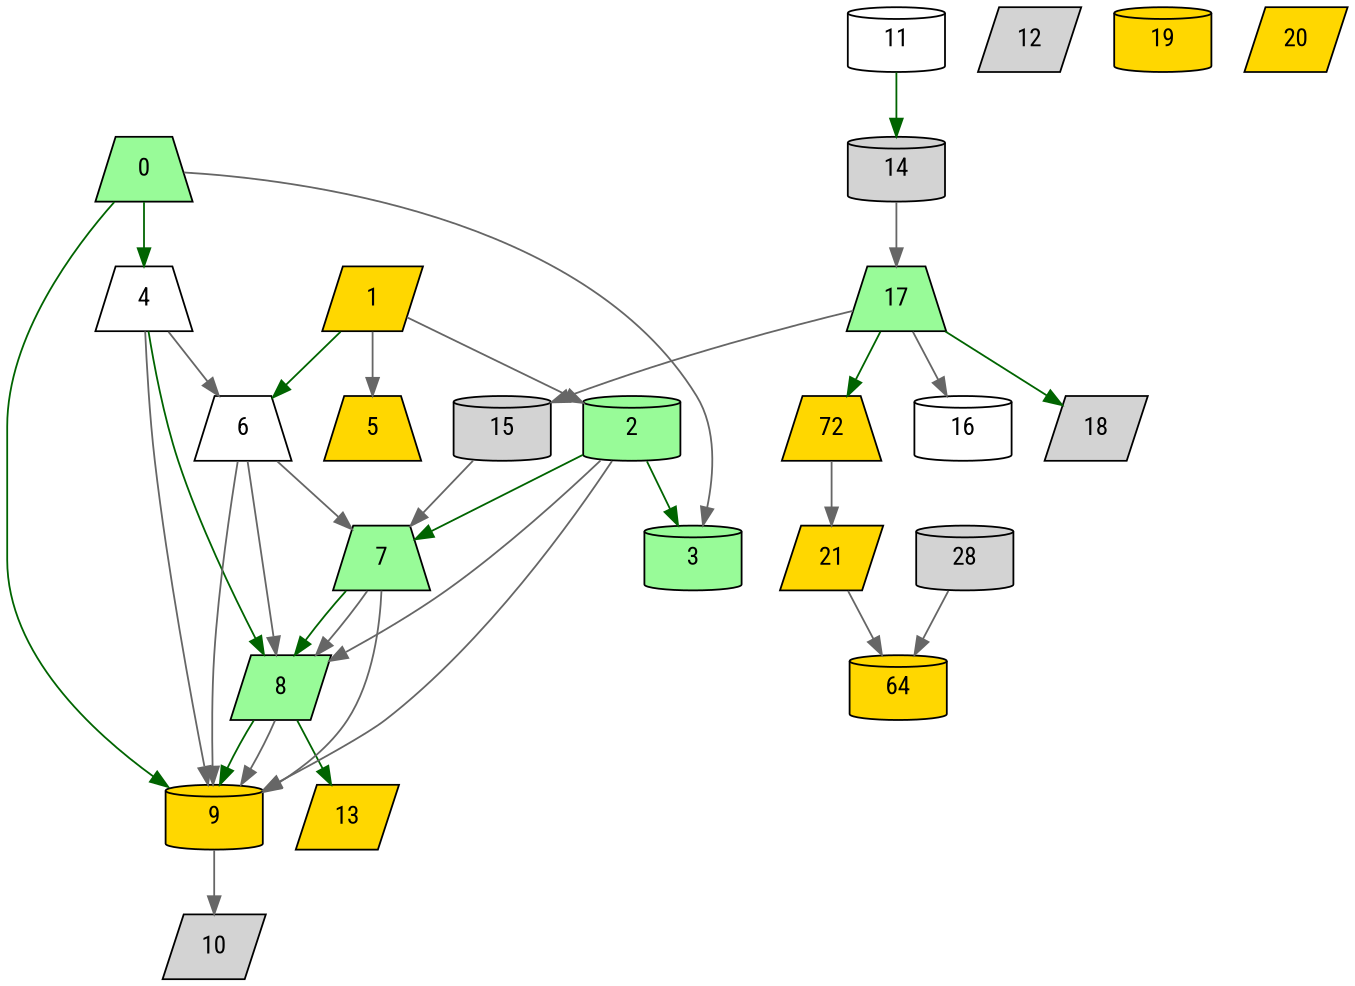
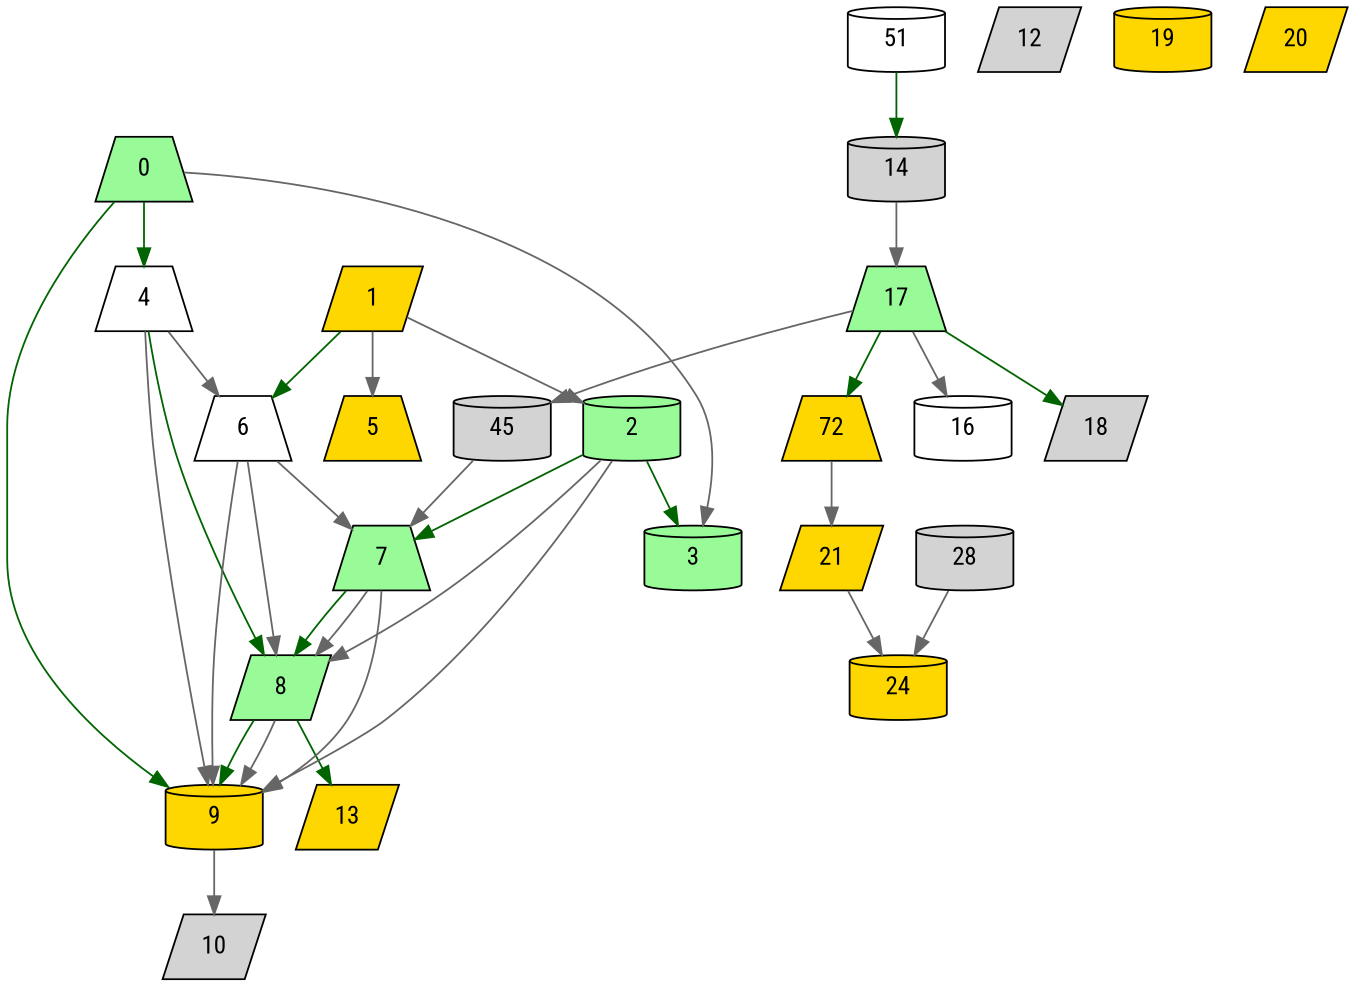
node "11": label "11" -> "51"
node "15": label "15" -> "45"
node "64": label "64" -> "24"
